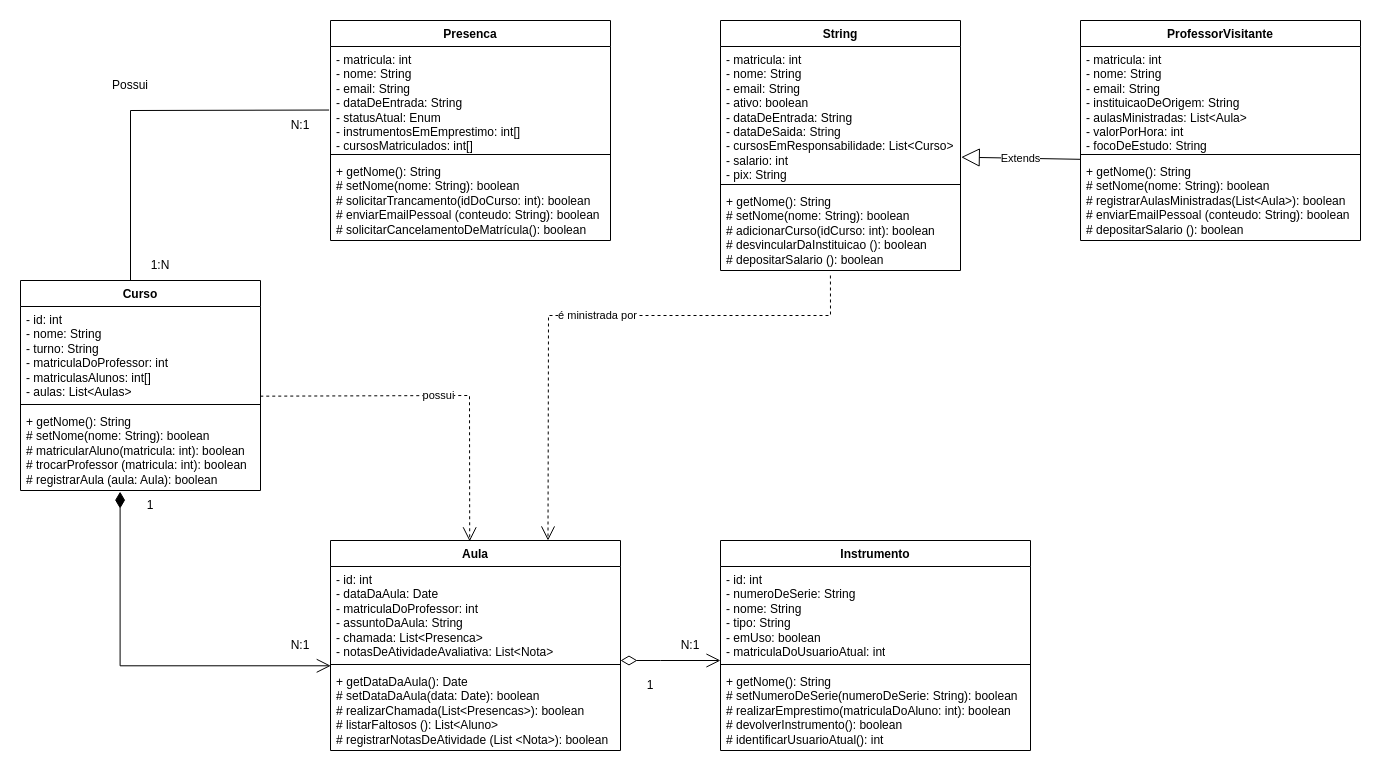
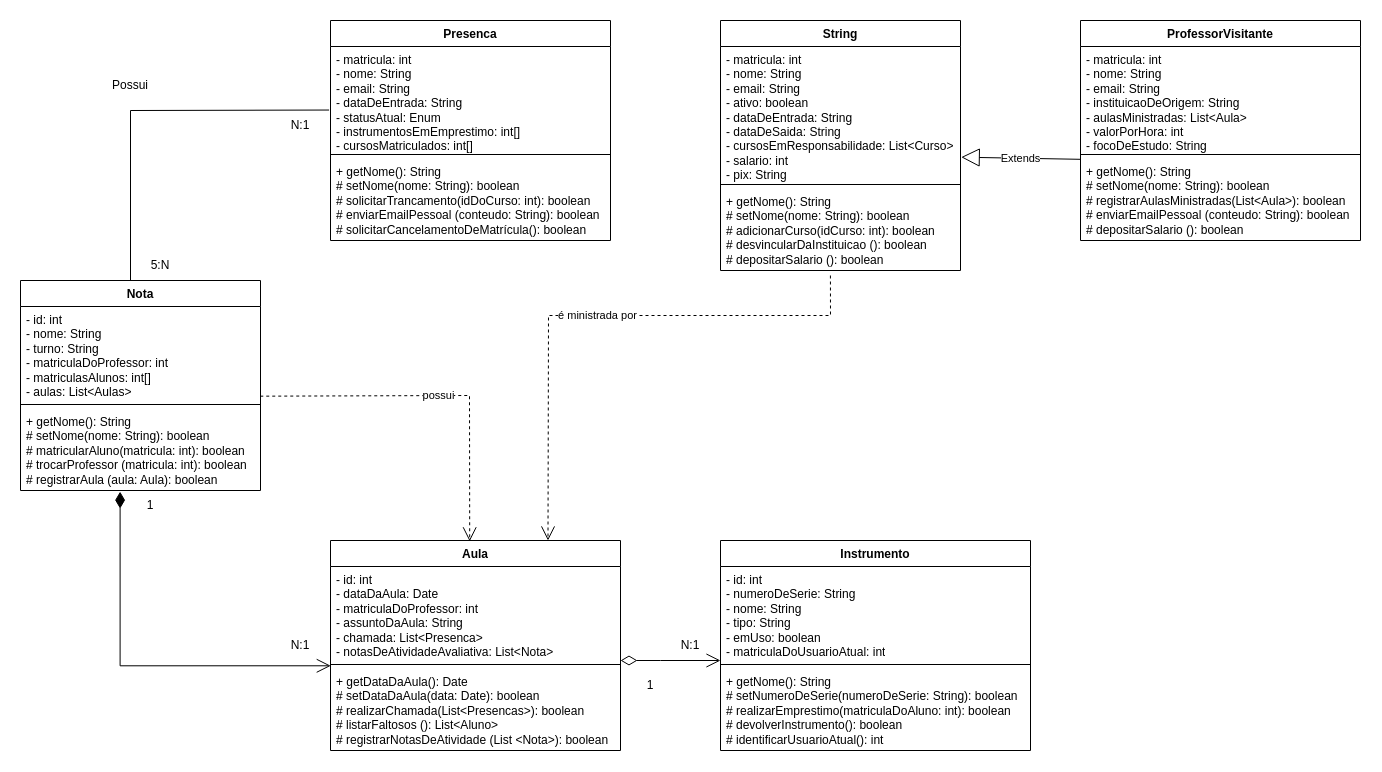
node "1:N": label "1:N" -> "5:N"
node "Curso": label "Curso" -> "Nota"
